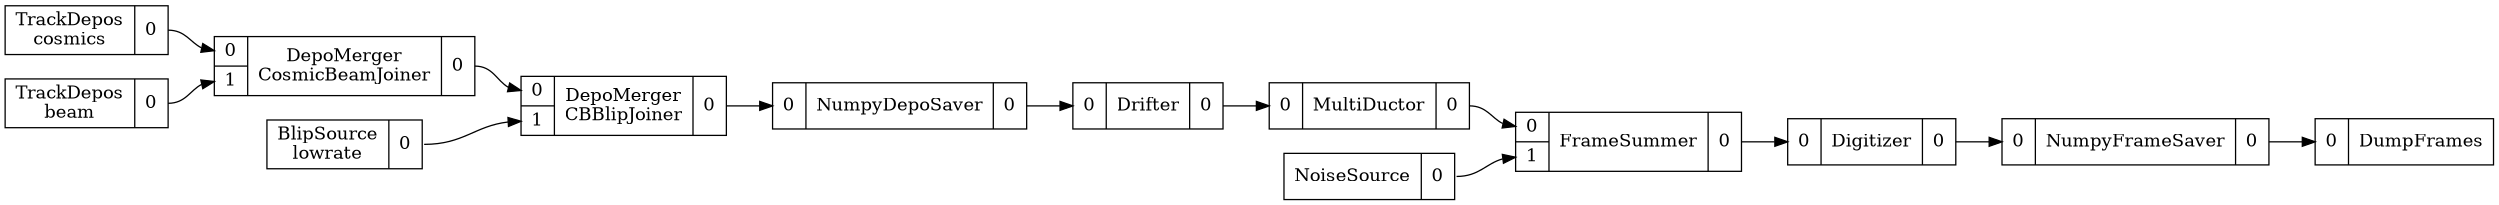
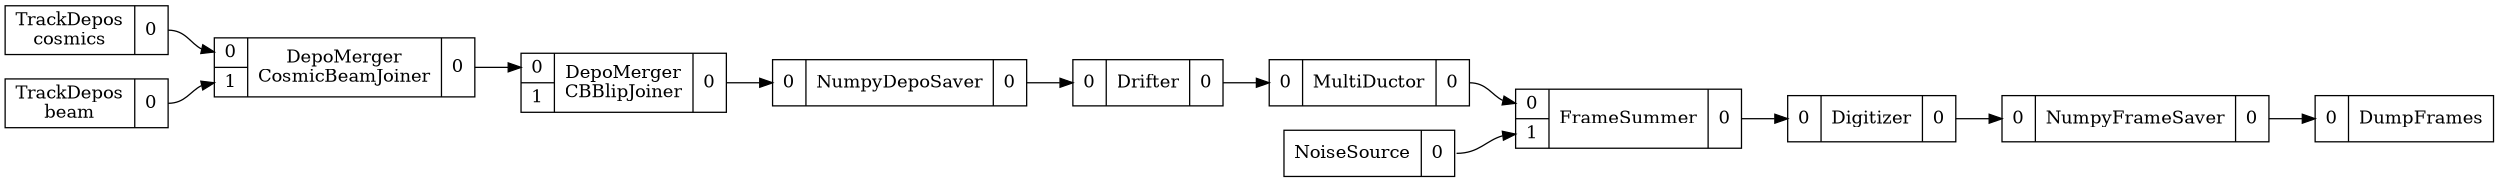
node "BlipSource": removed
